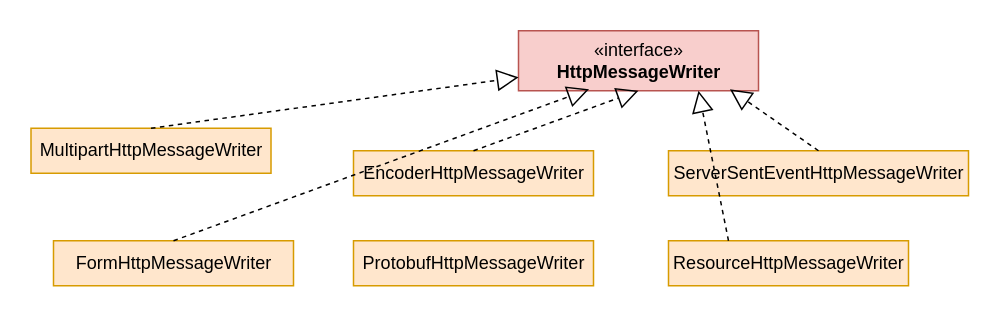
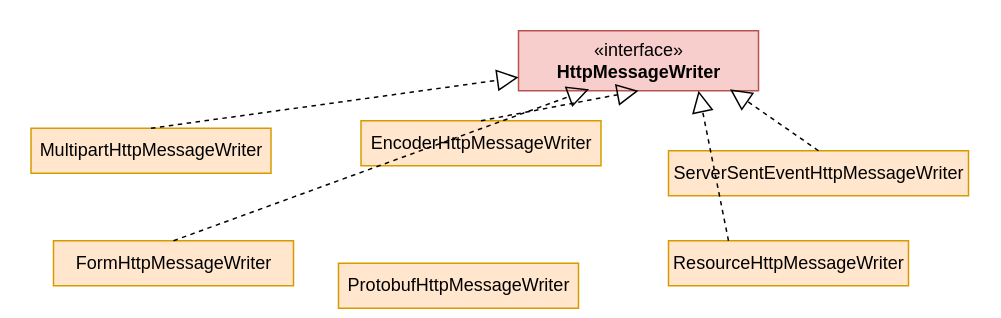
node "EncoderHttpMessageWriter": moved (473, 173) -> (481, 143)
node "ProtobufHttpMessageWriter": moved (473, 263) -> (458, 286)
